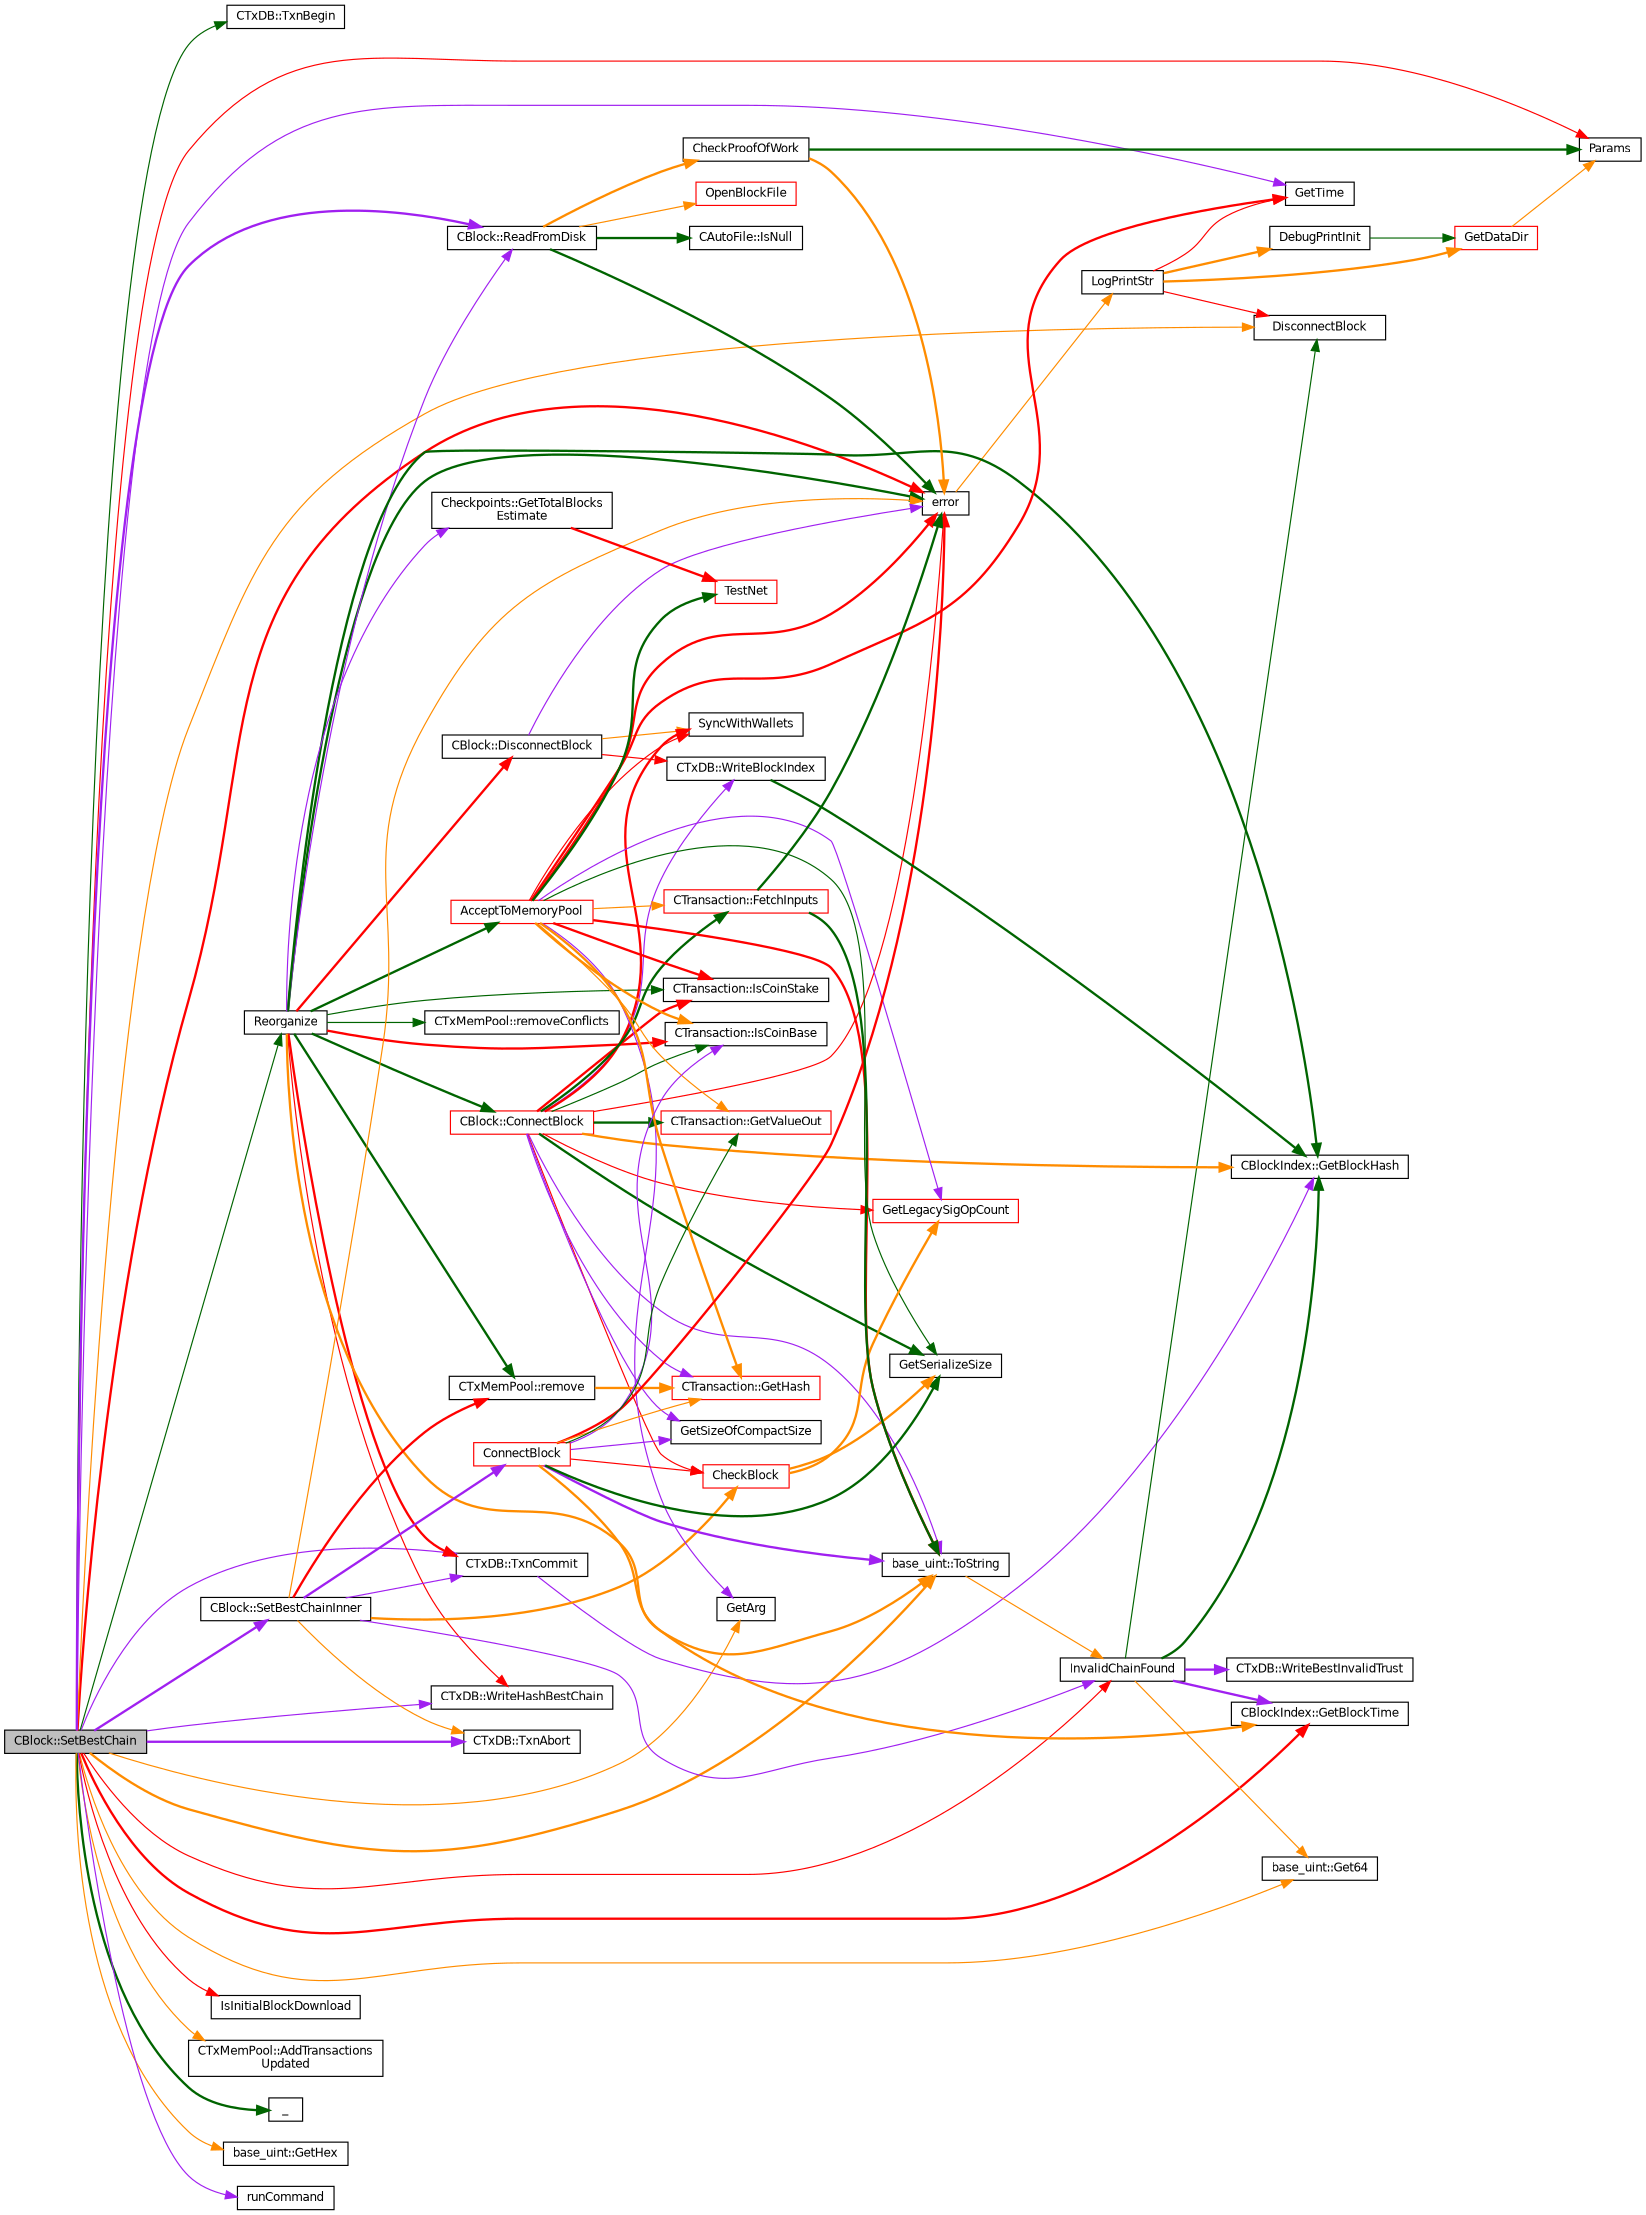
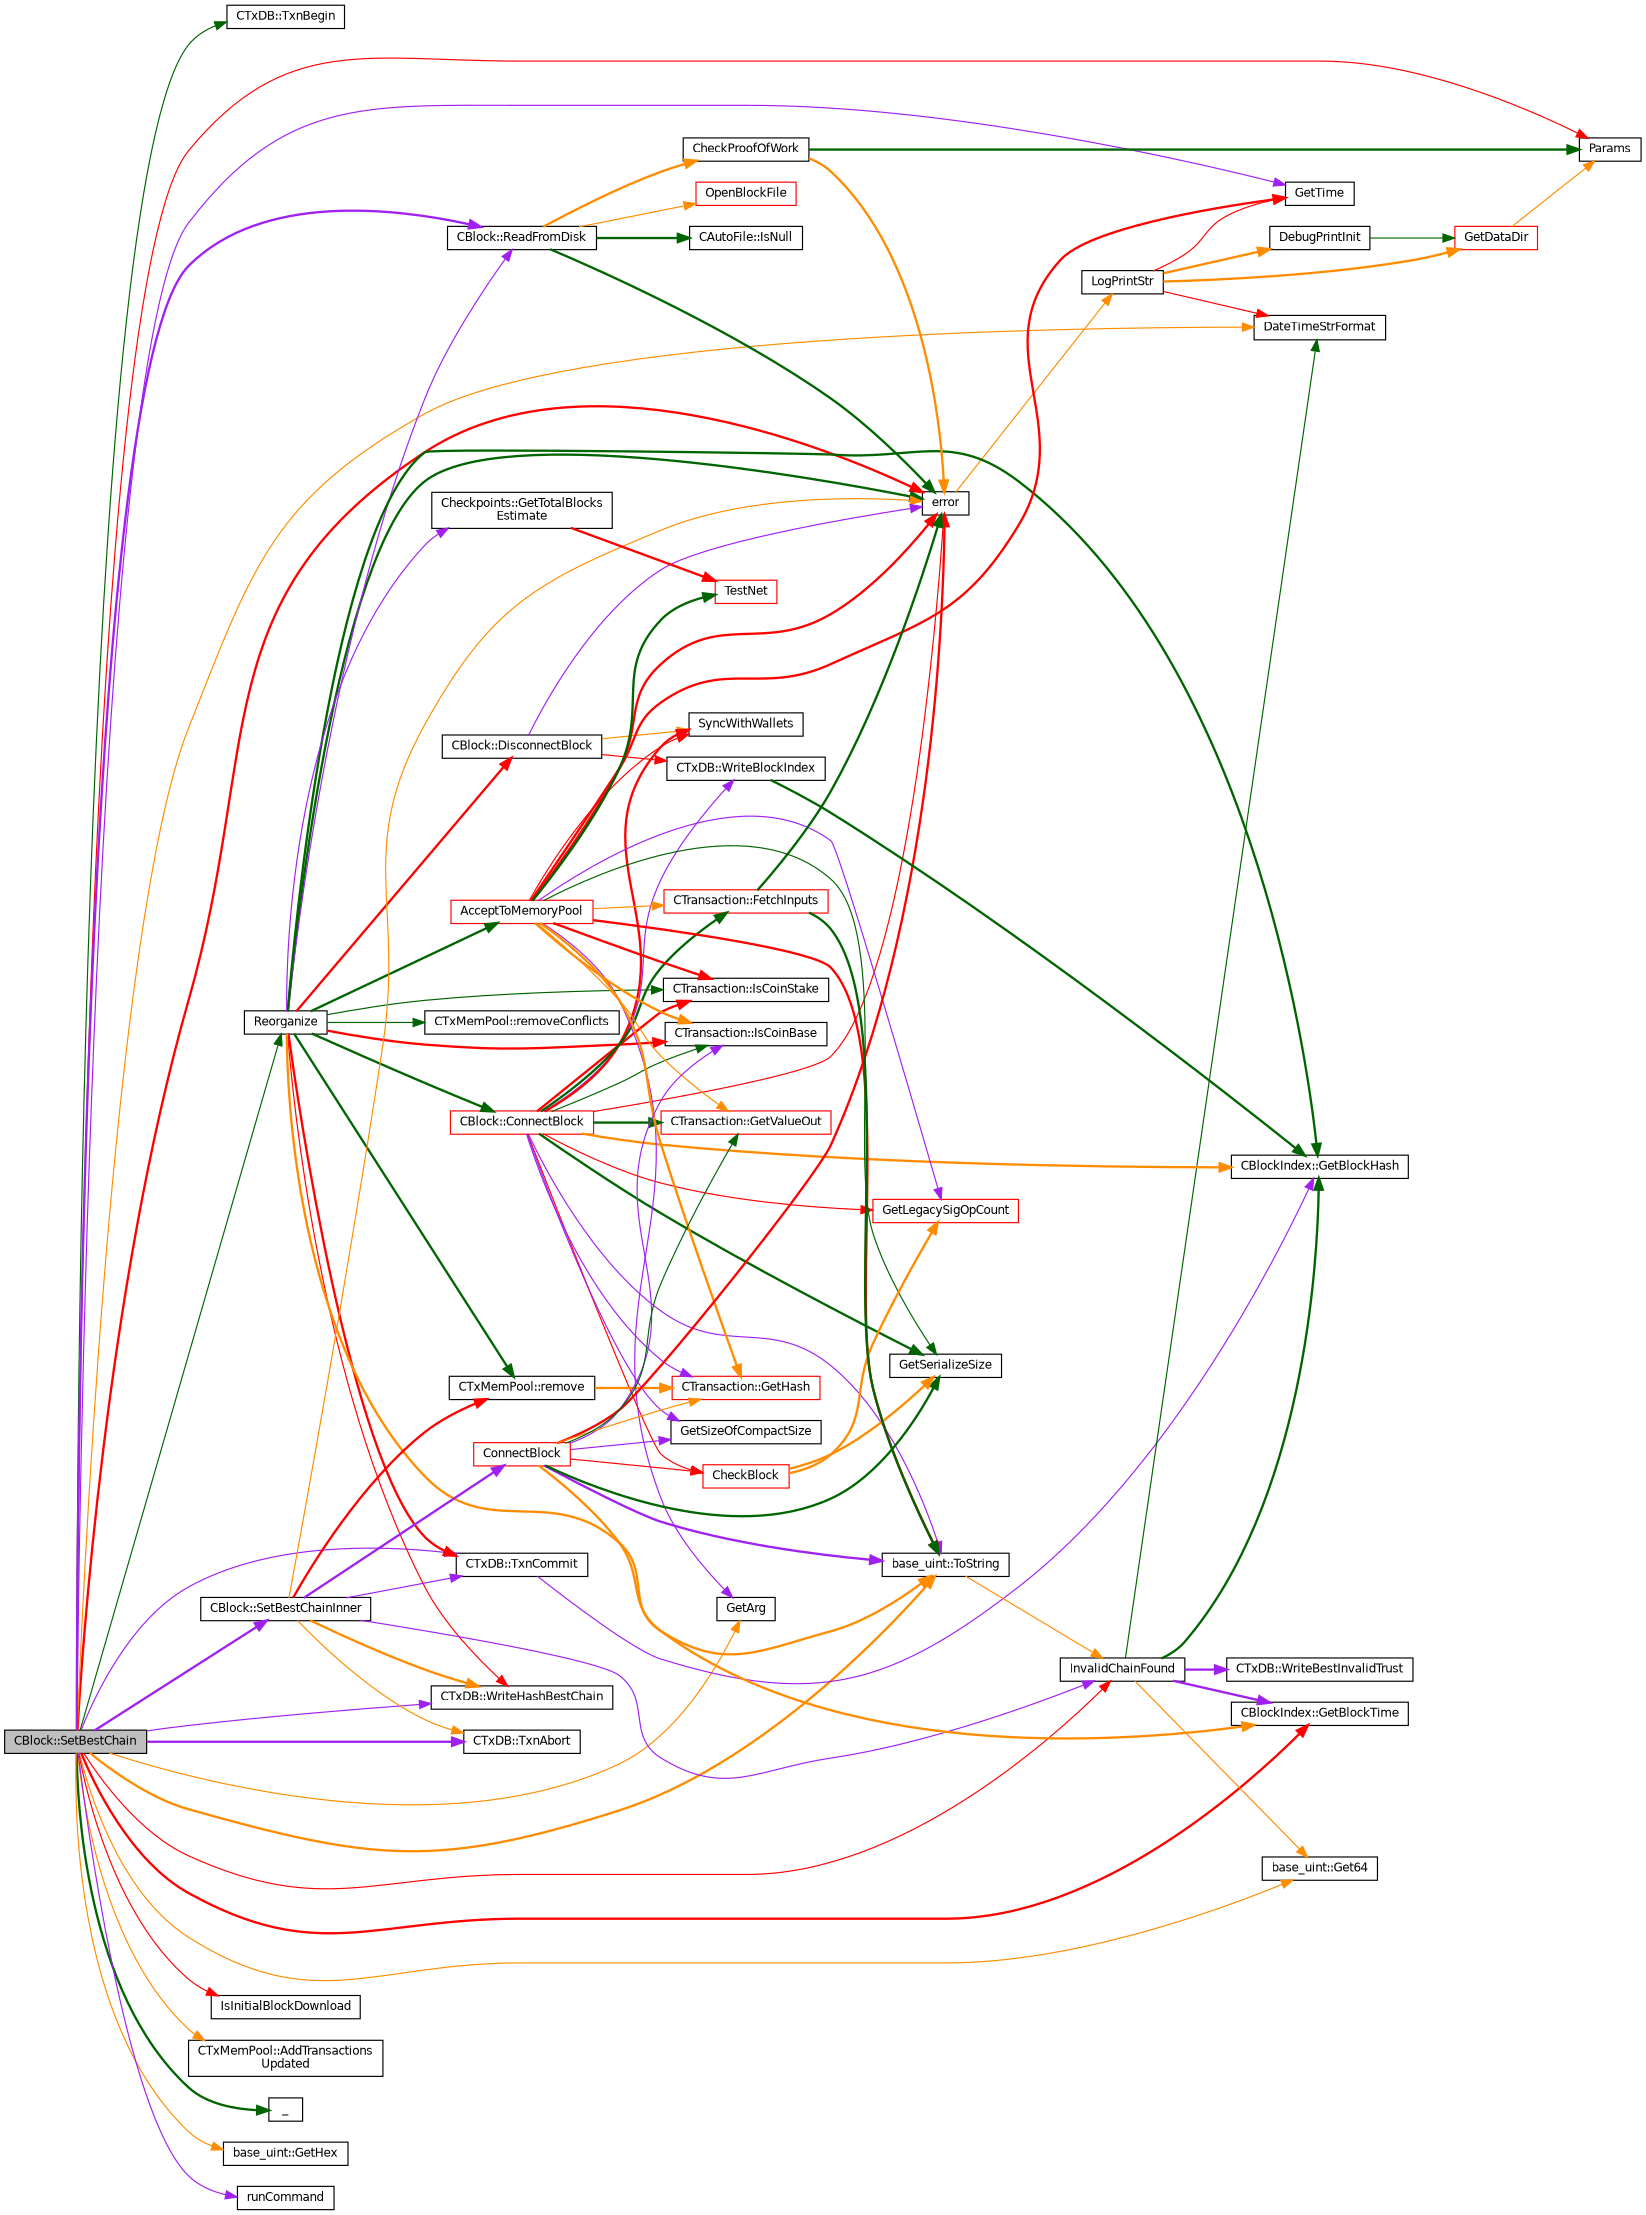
node "DisconnectBlock": label "DisconnectBlock" -> "DateTimeStrFormat"
edge "CBlock::SetBestChainInner" -> "CheckBlock": now "CBlock::SetBestChainInner" -> "CTxDB::WriteHashBestChain"
